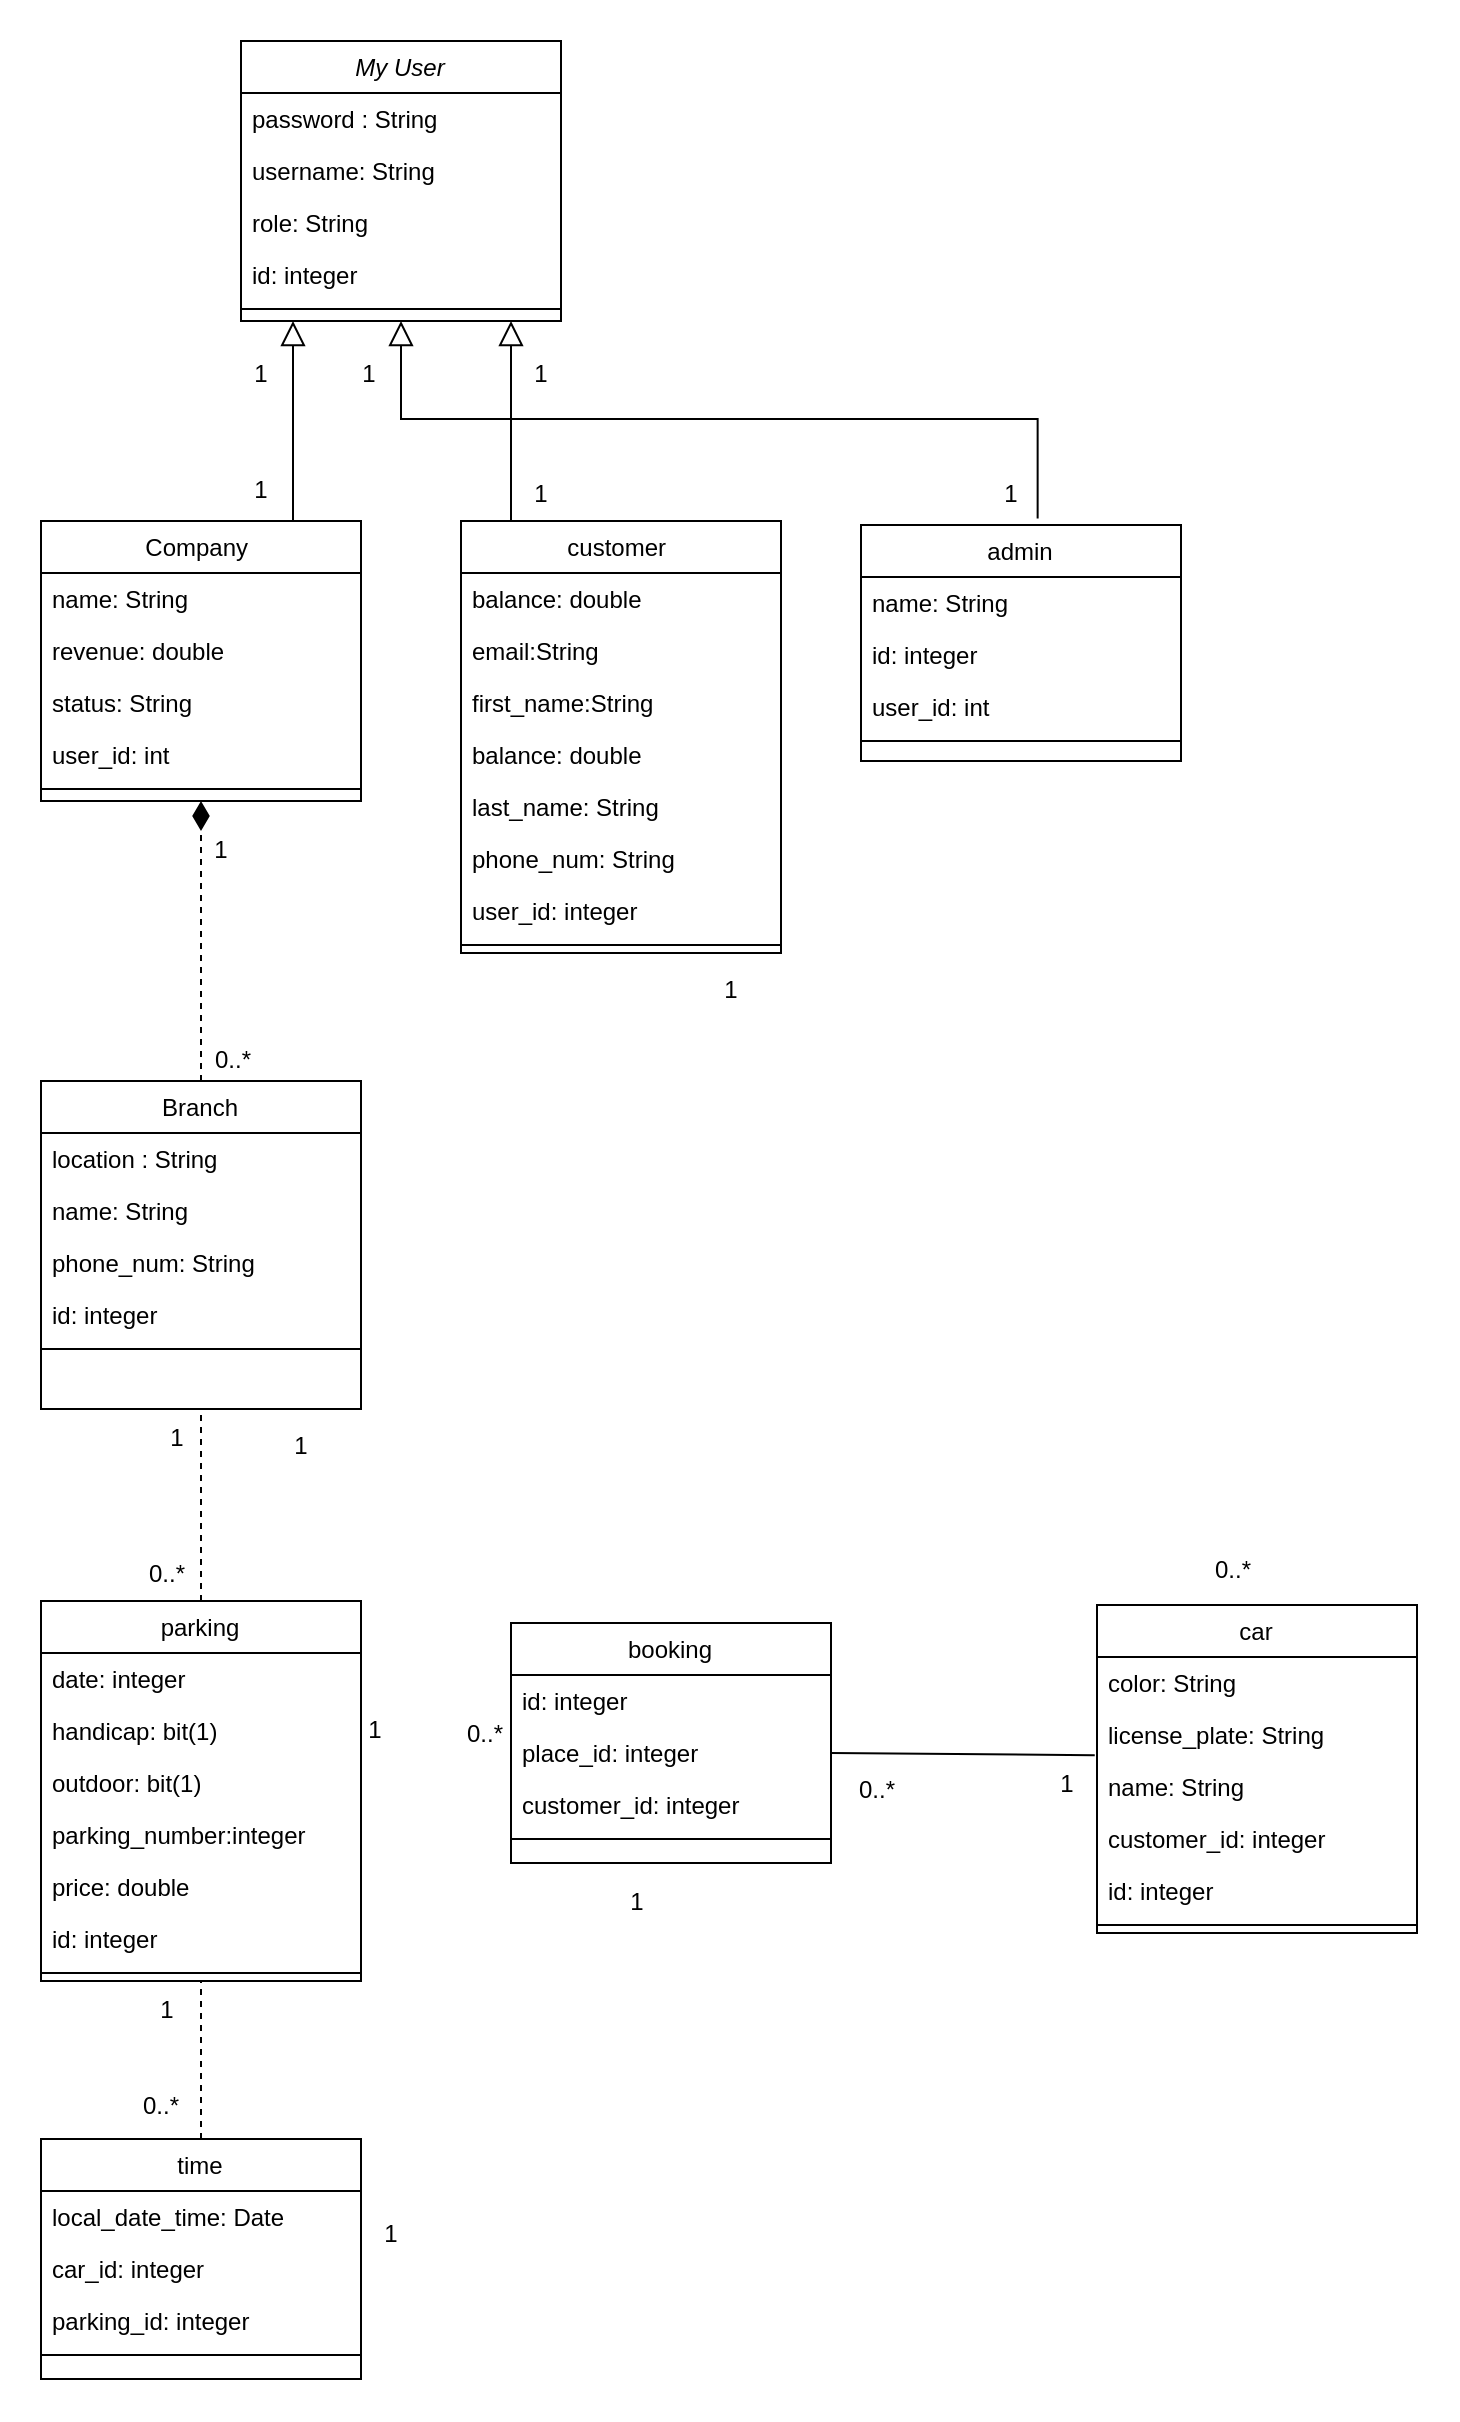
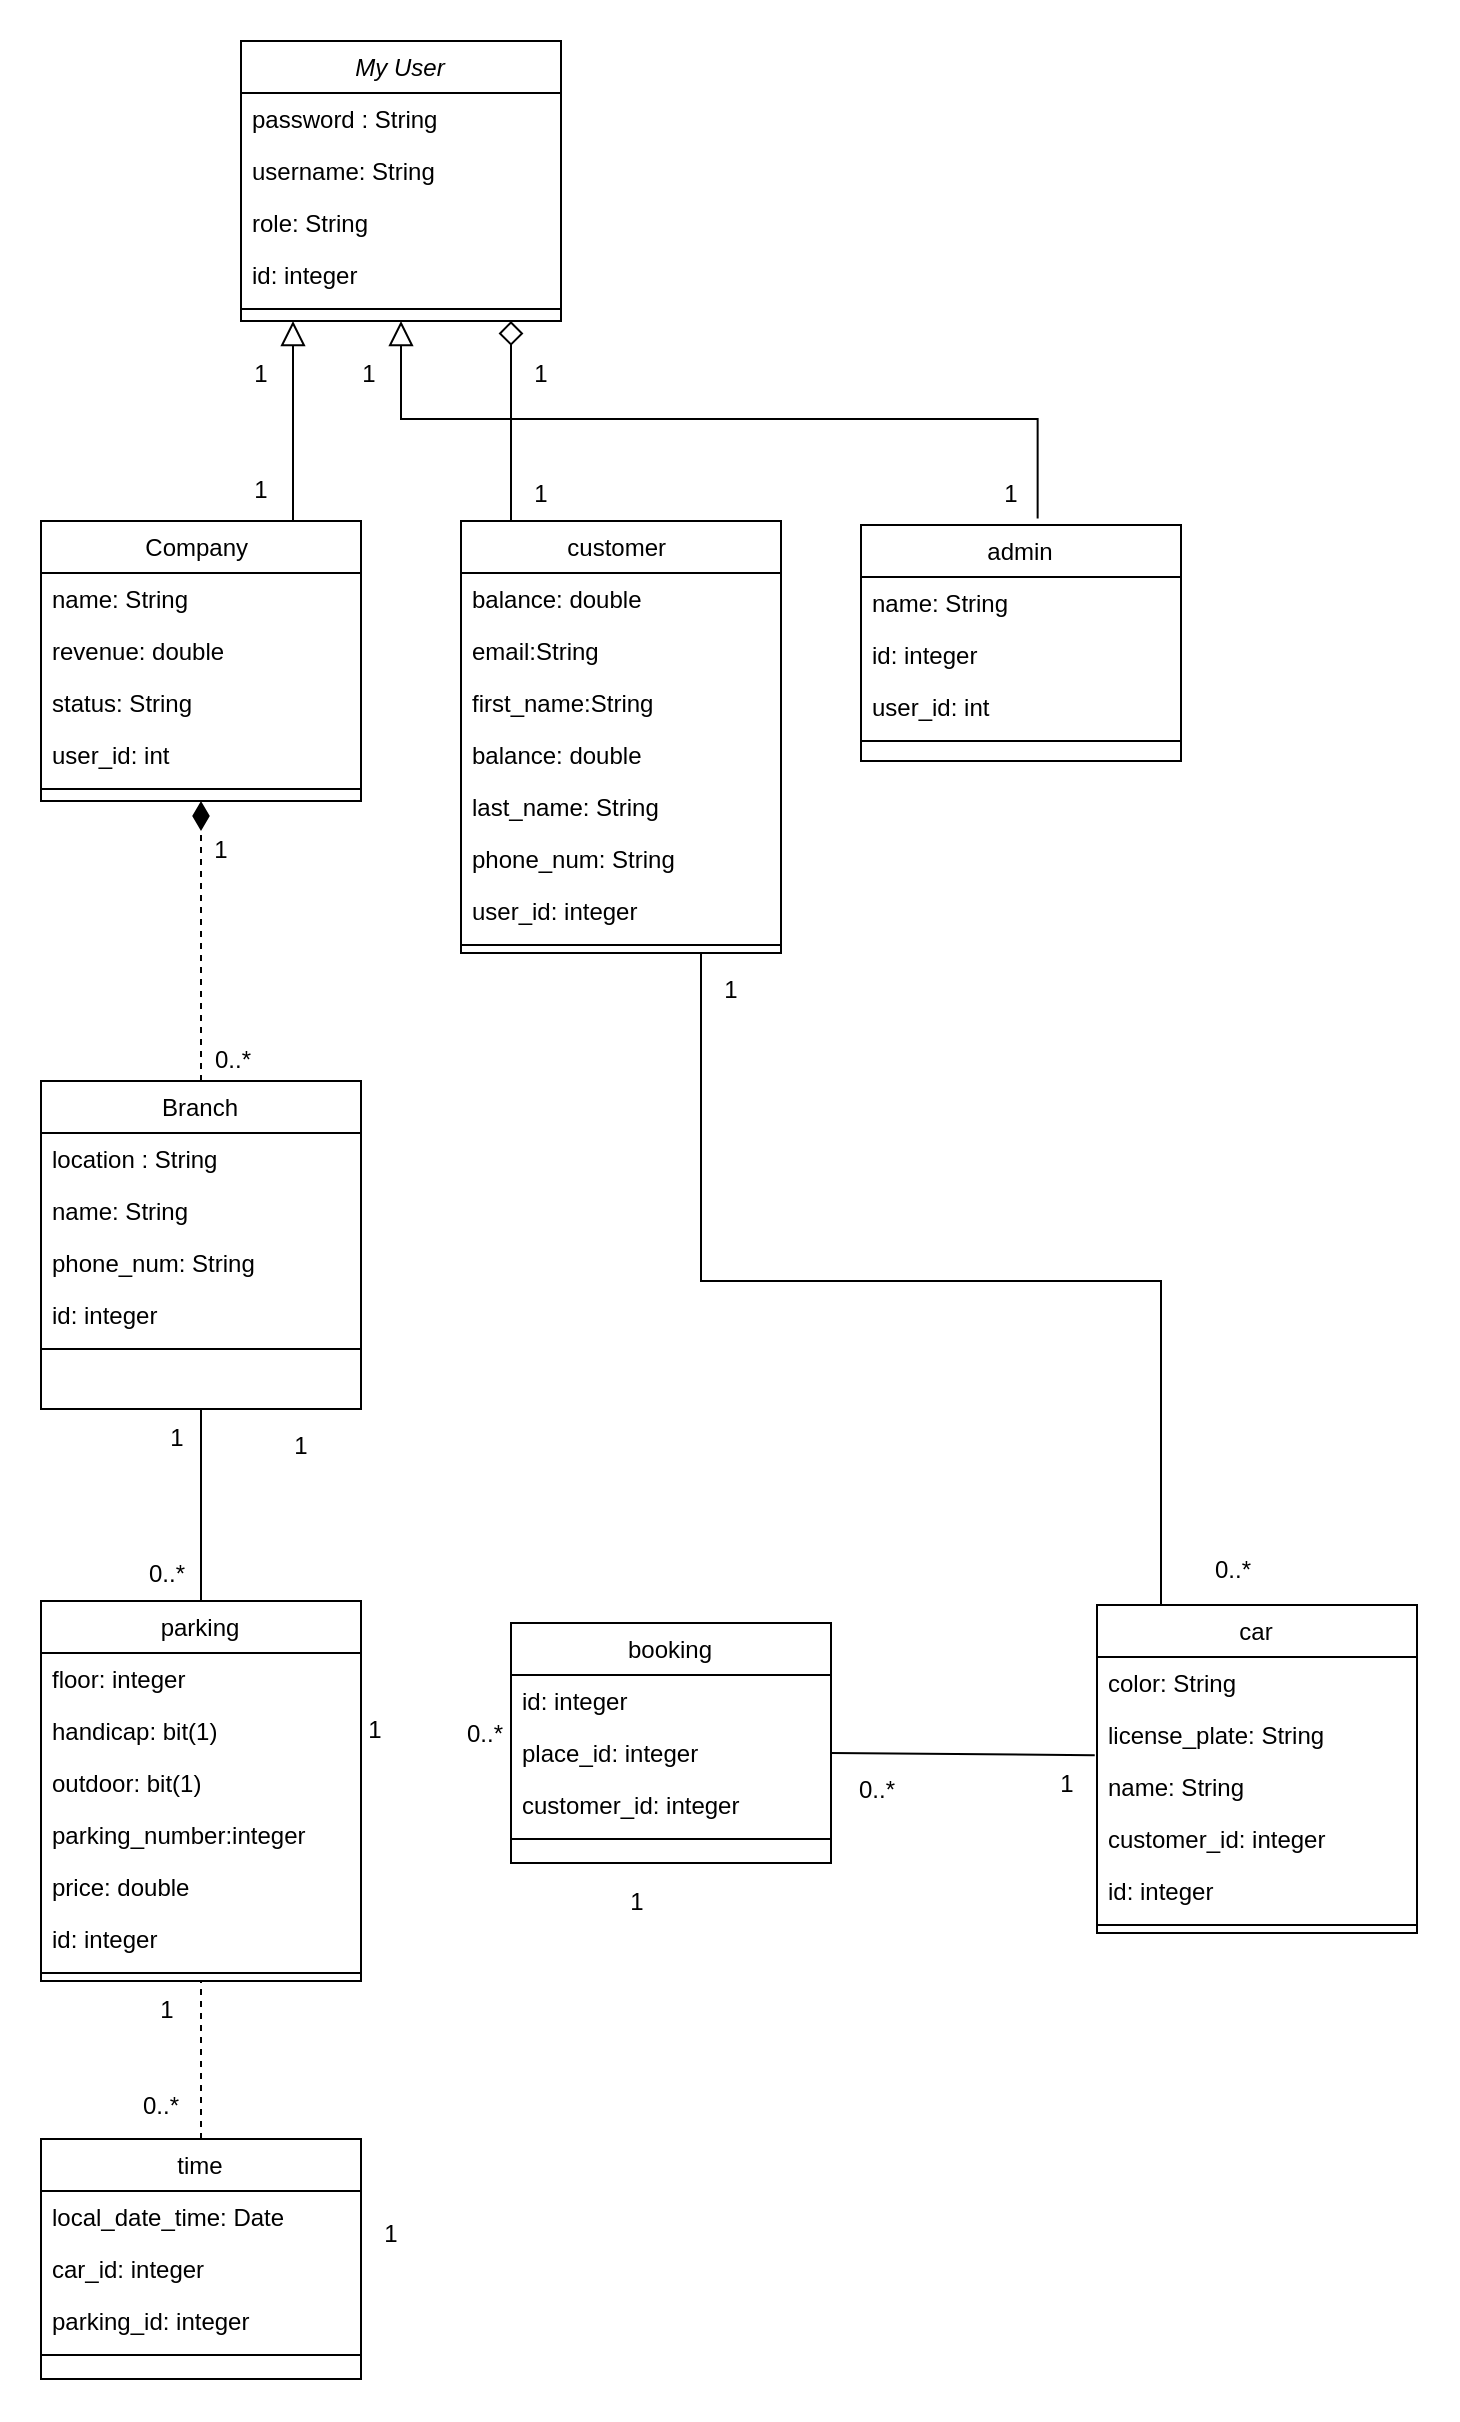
edge "customer" -> "My User": arrowhead block -> diamond
edge "customer" -- "car": added
edge "Branch" -- "parking": style dashed -> solid
node "date: integer": label "date: integer" -> "floor: integer"
